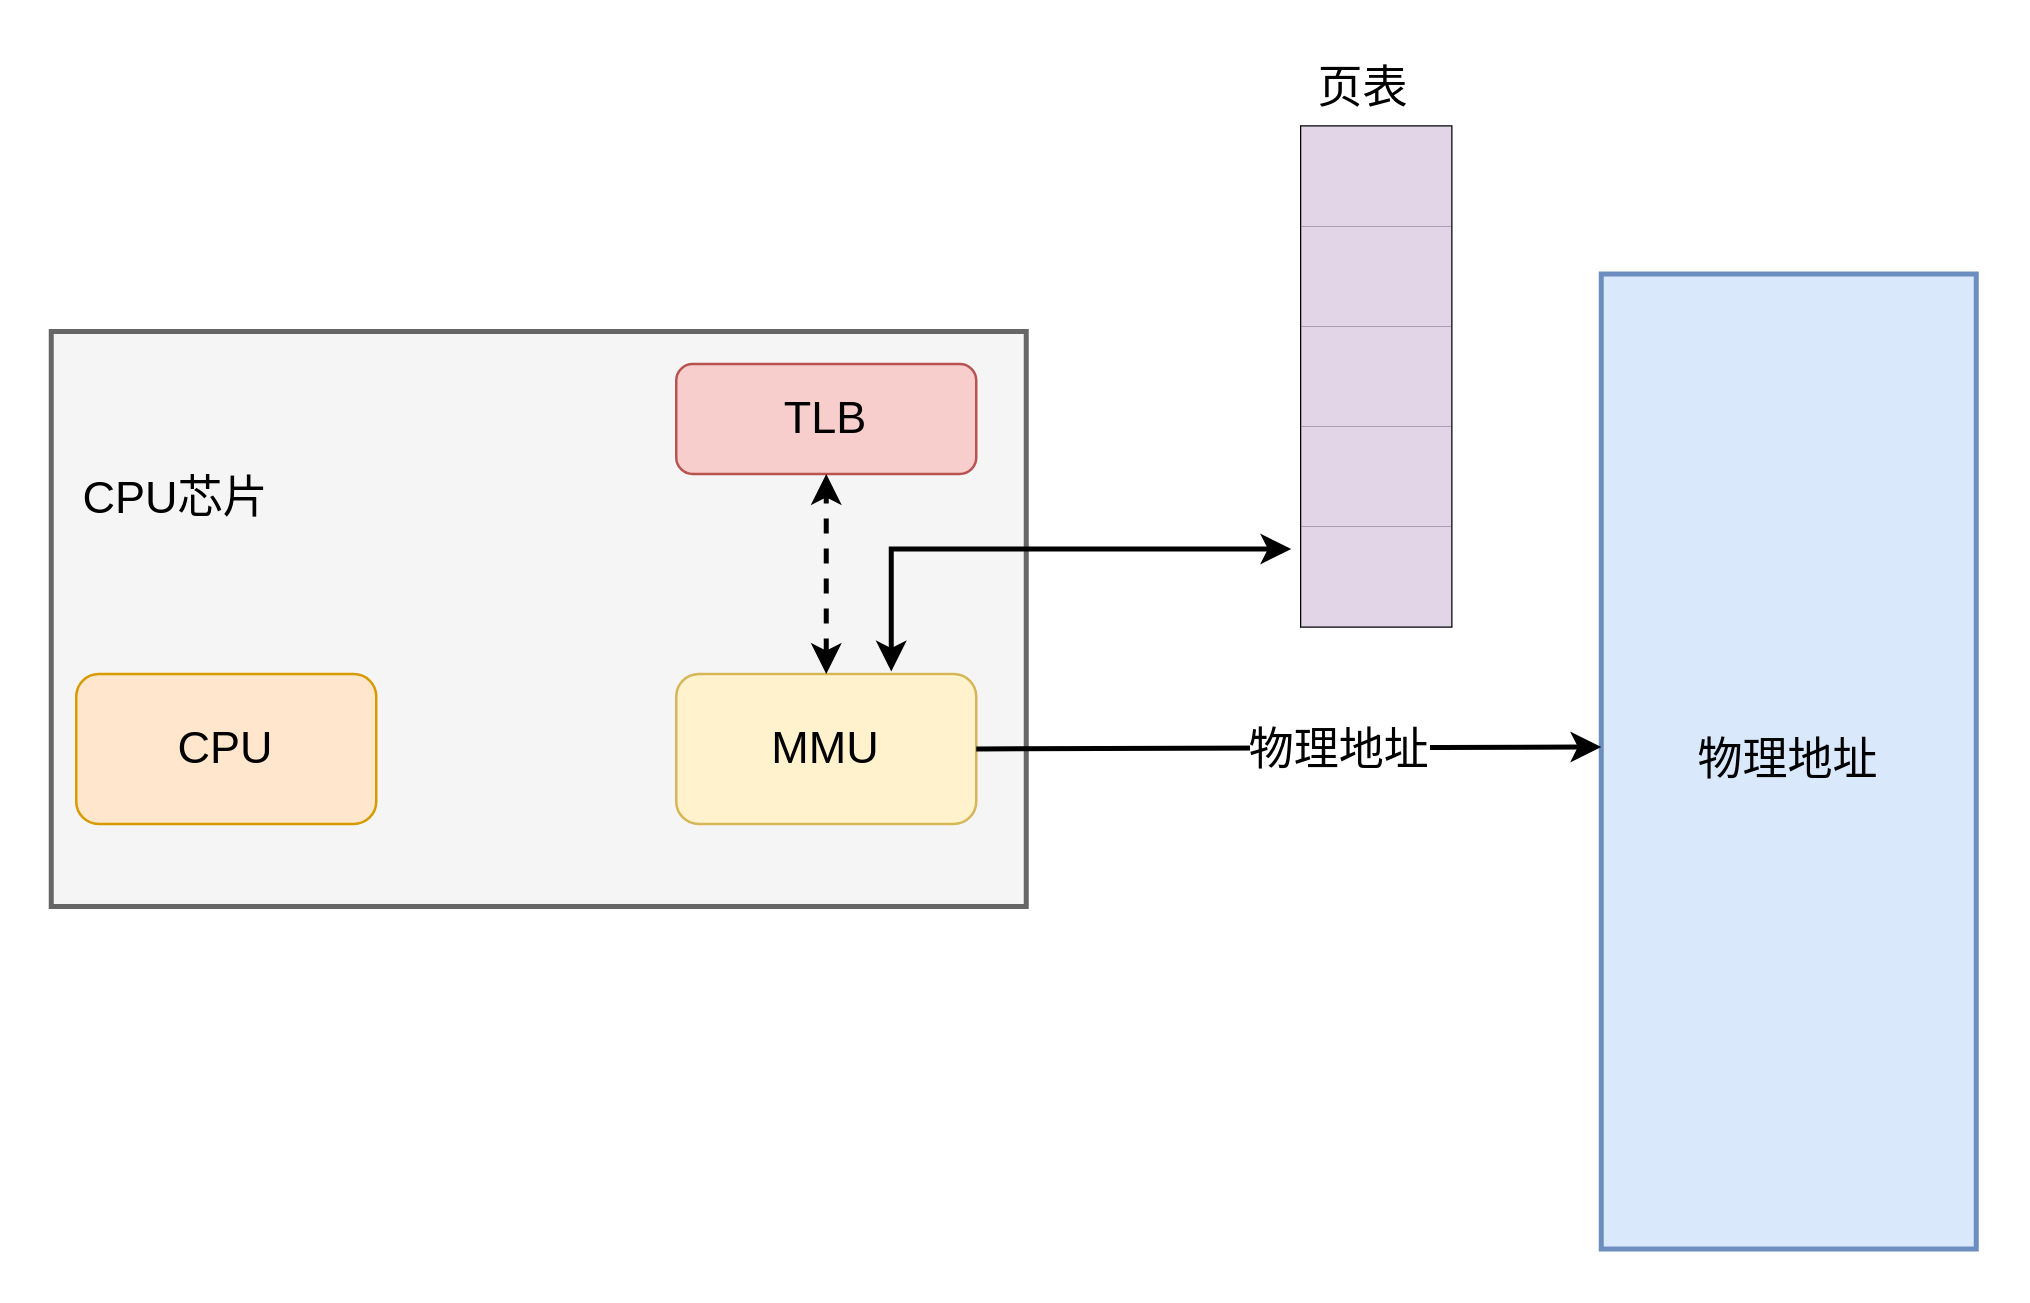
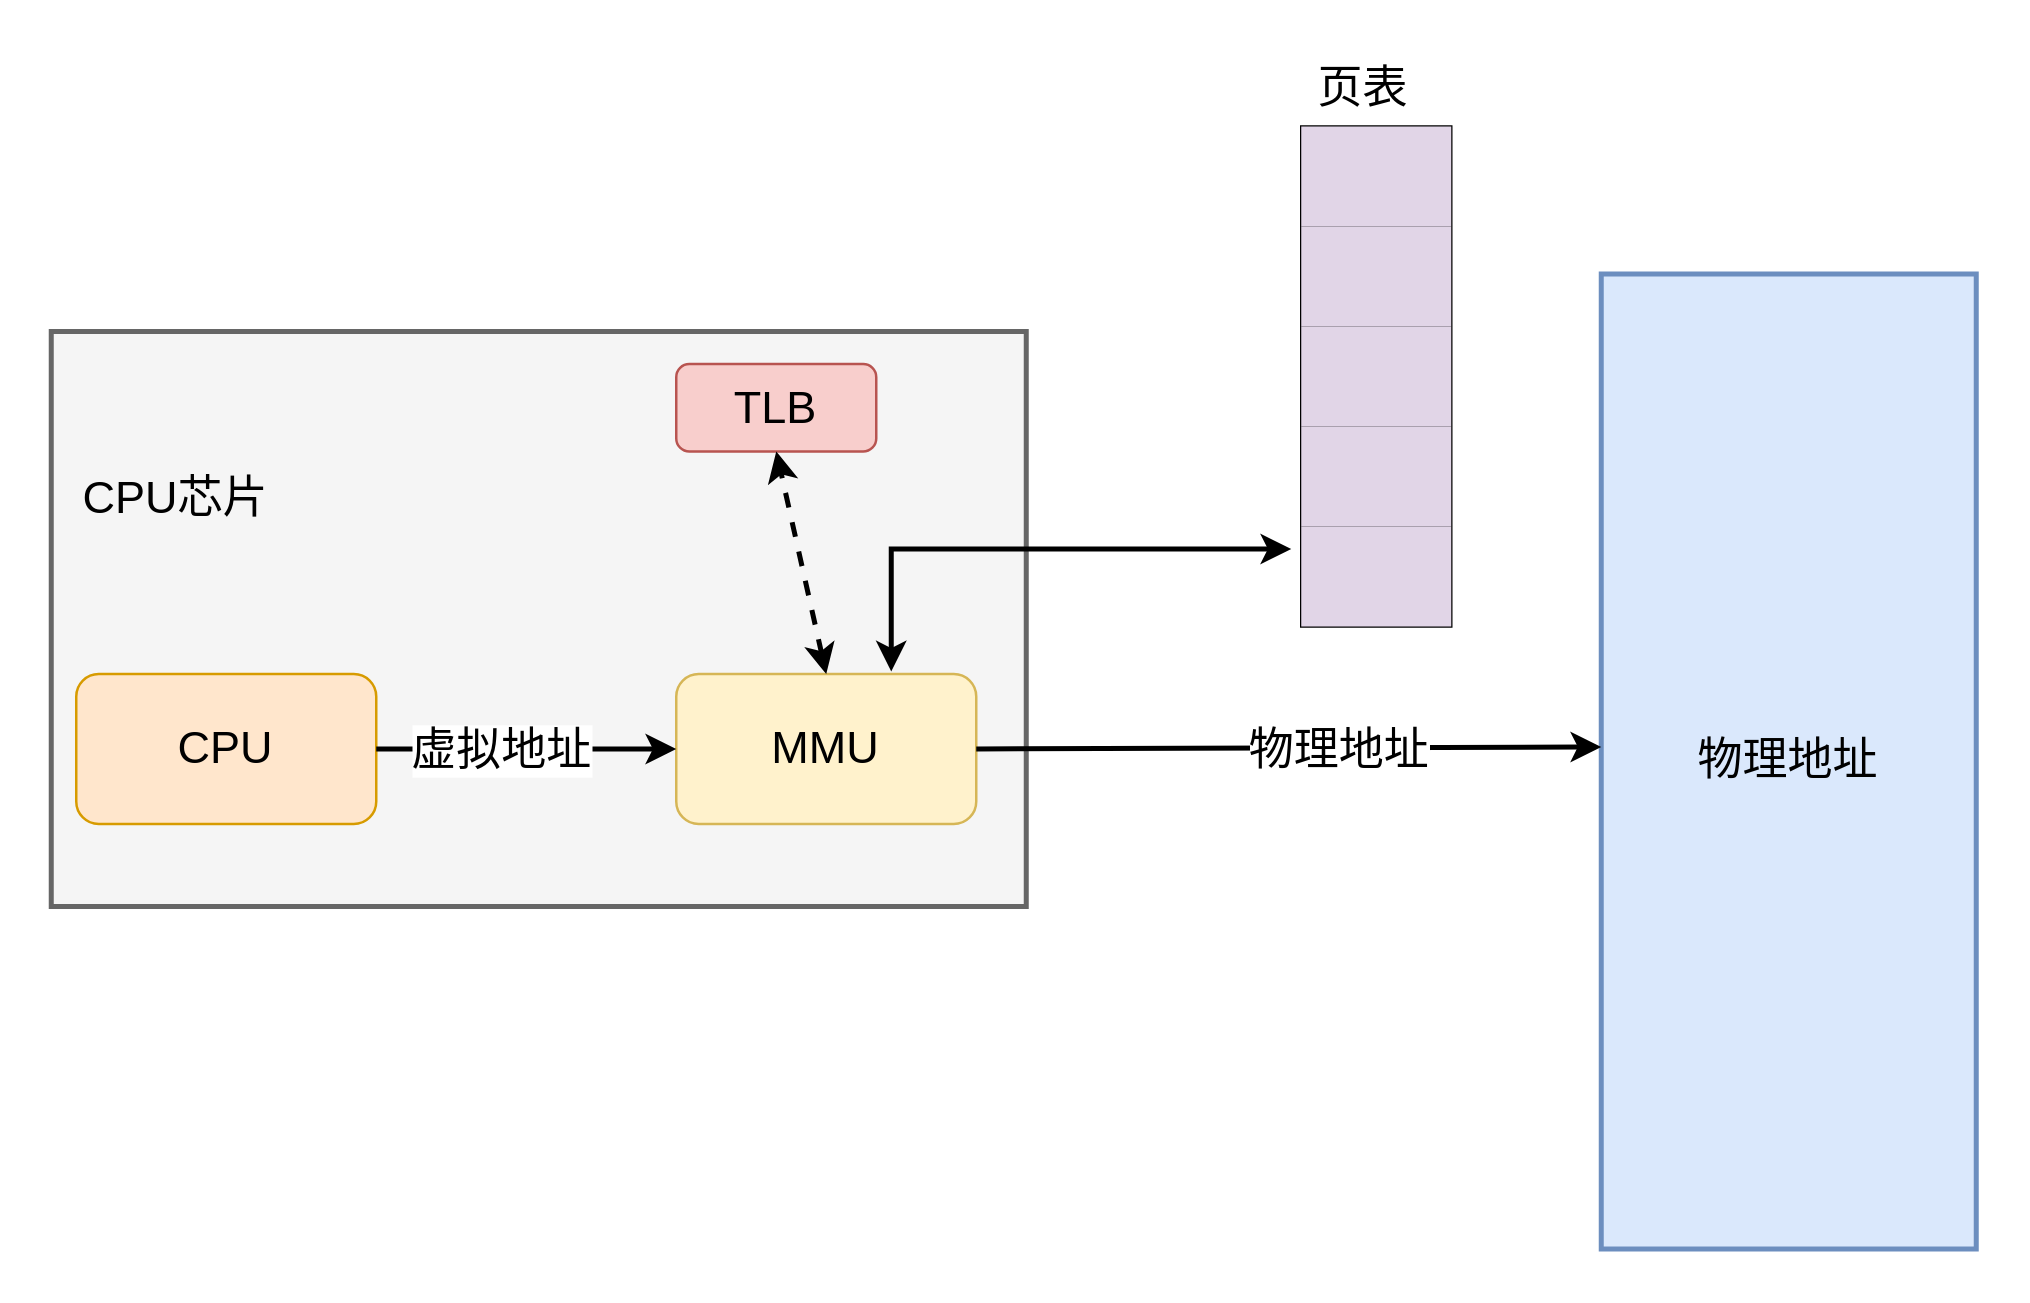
node "TLB": size 300x110 -> 200x88
edge "CPU" -> "MMU": added, label "虚拟地址"
